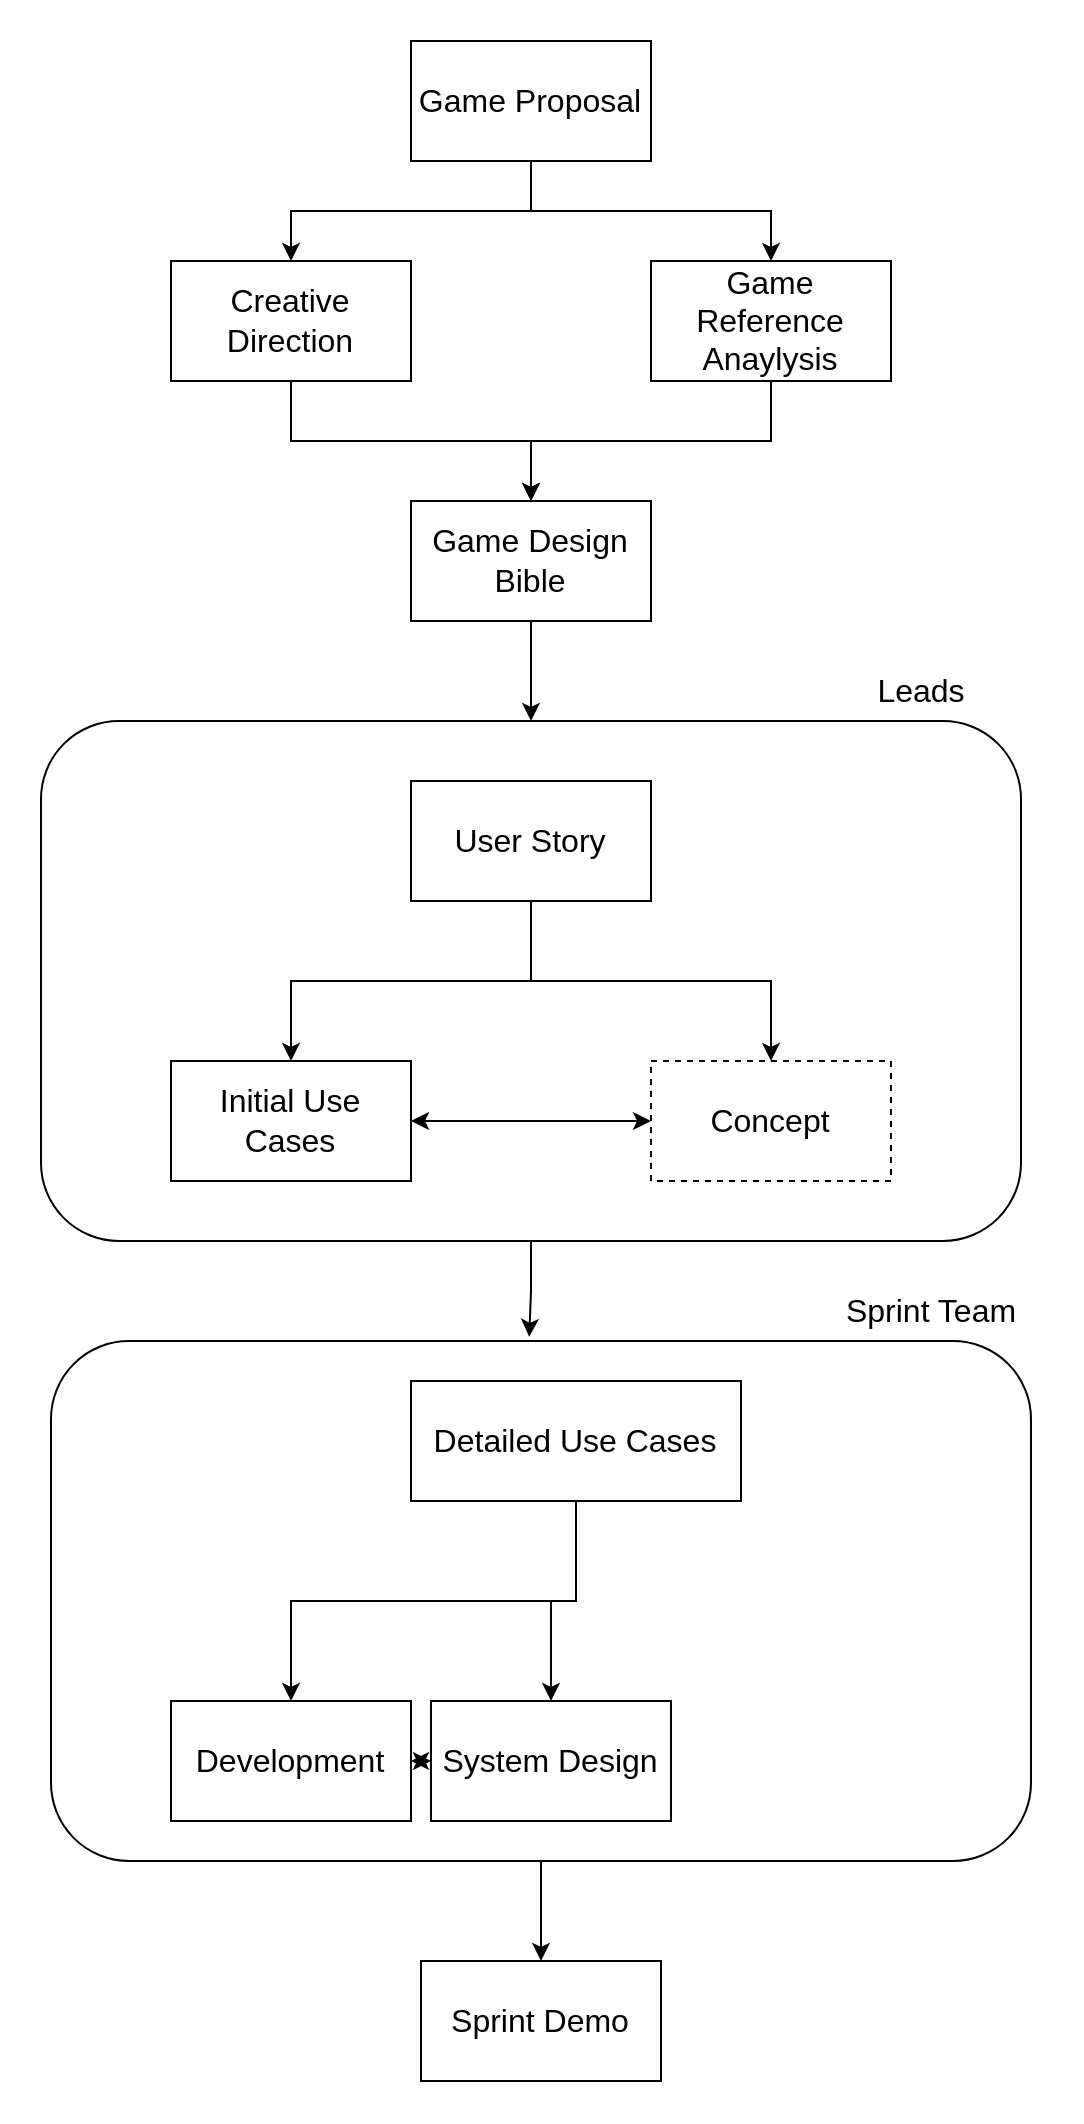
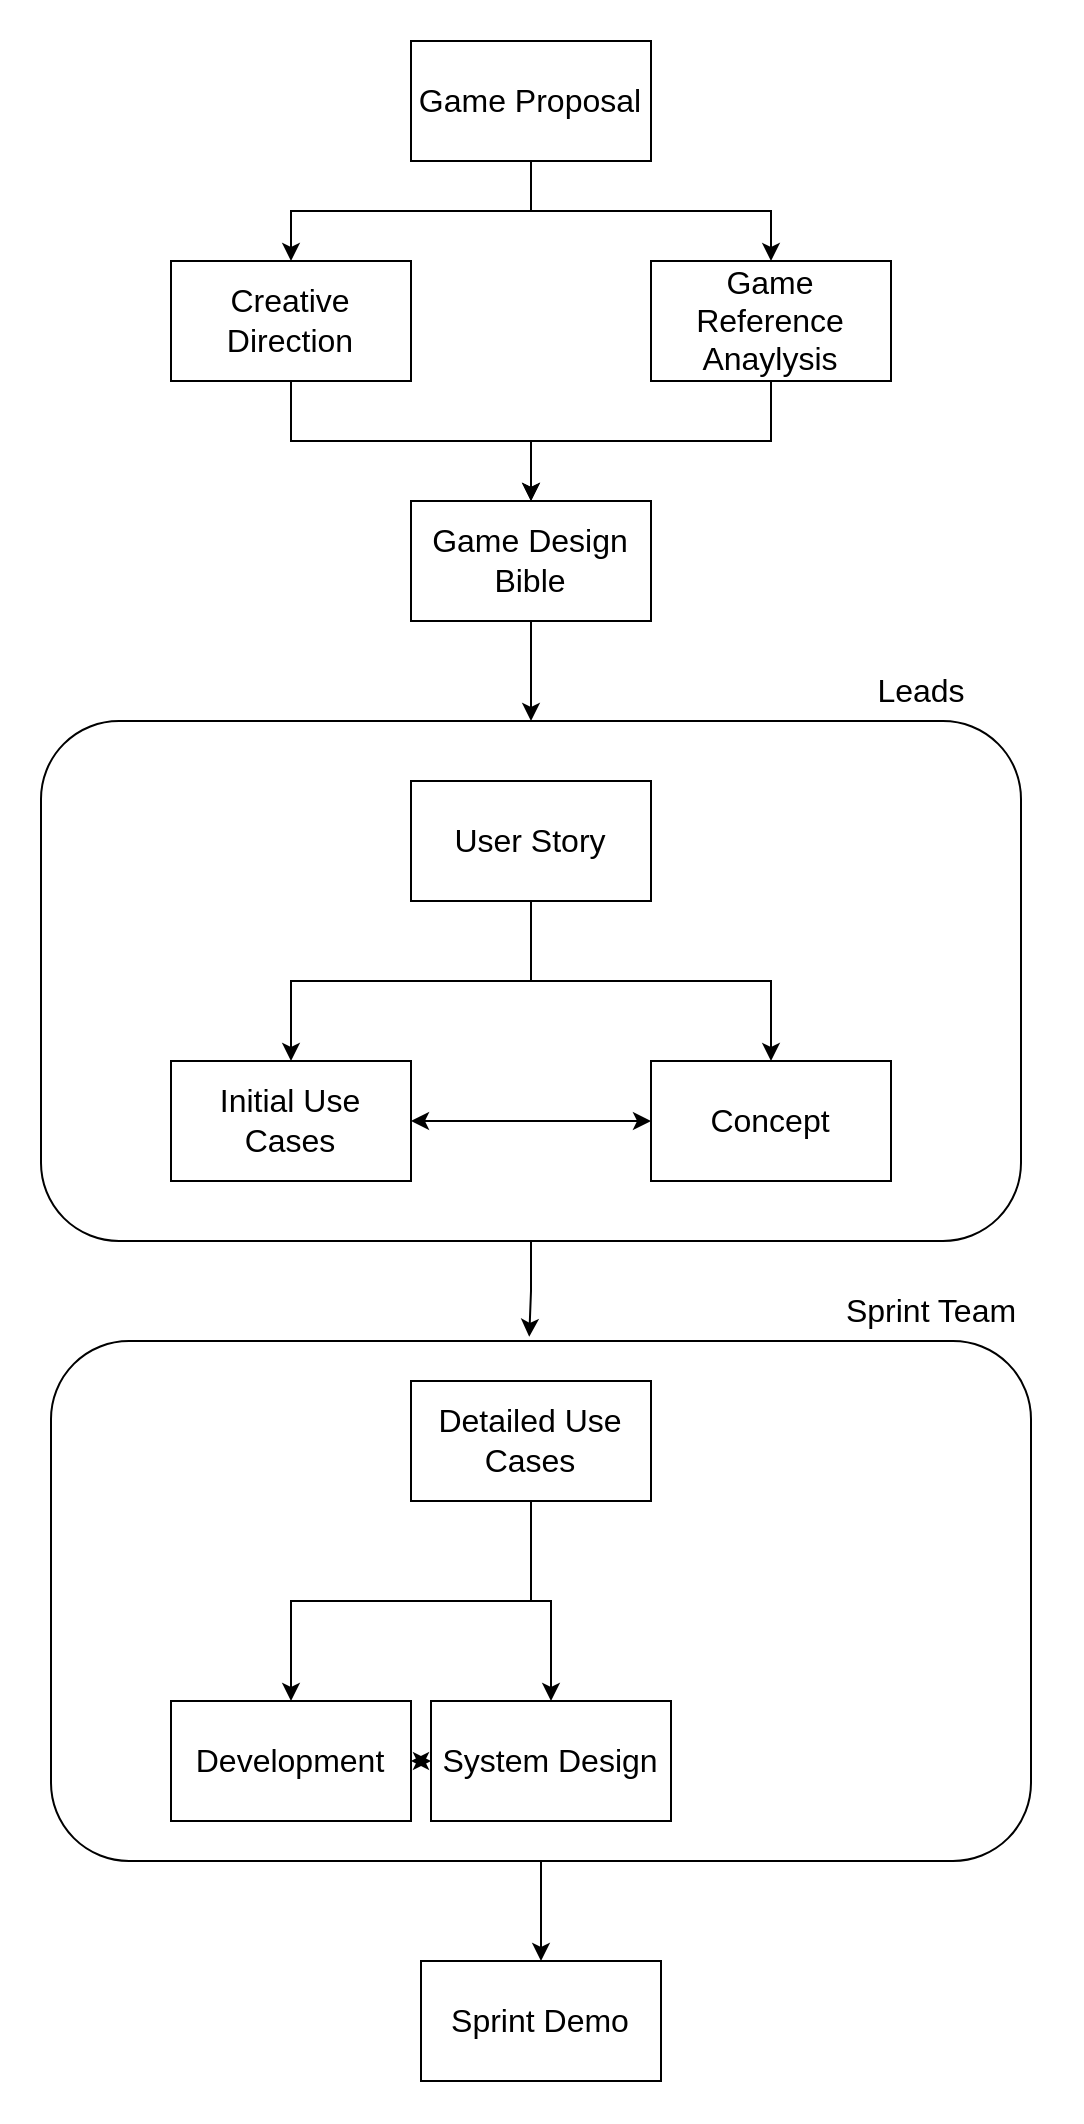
node "Concept": style dashed -> solid
node "Detailed Use Cases": size 330x120 -> 240x120
